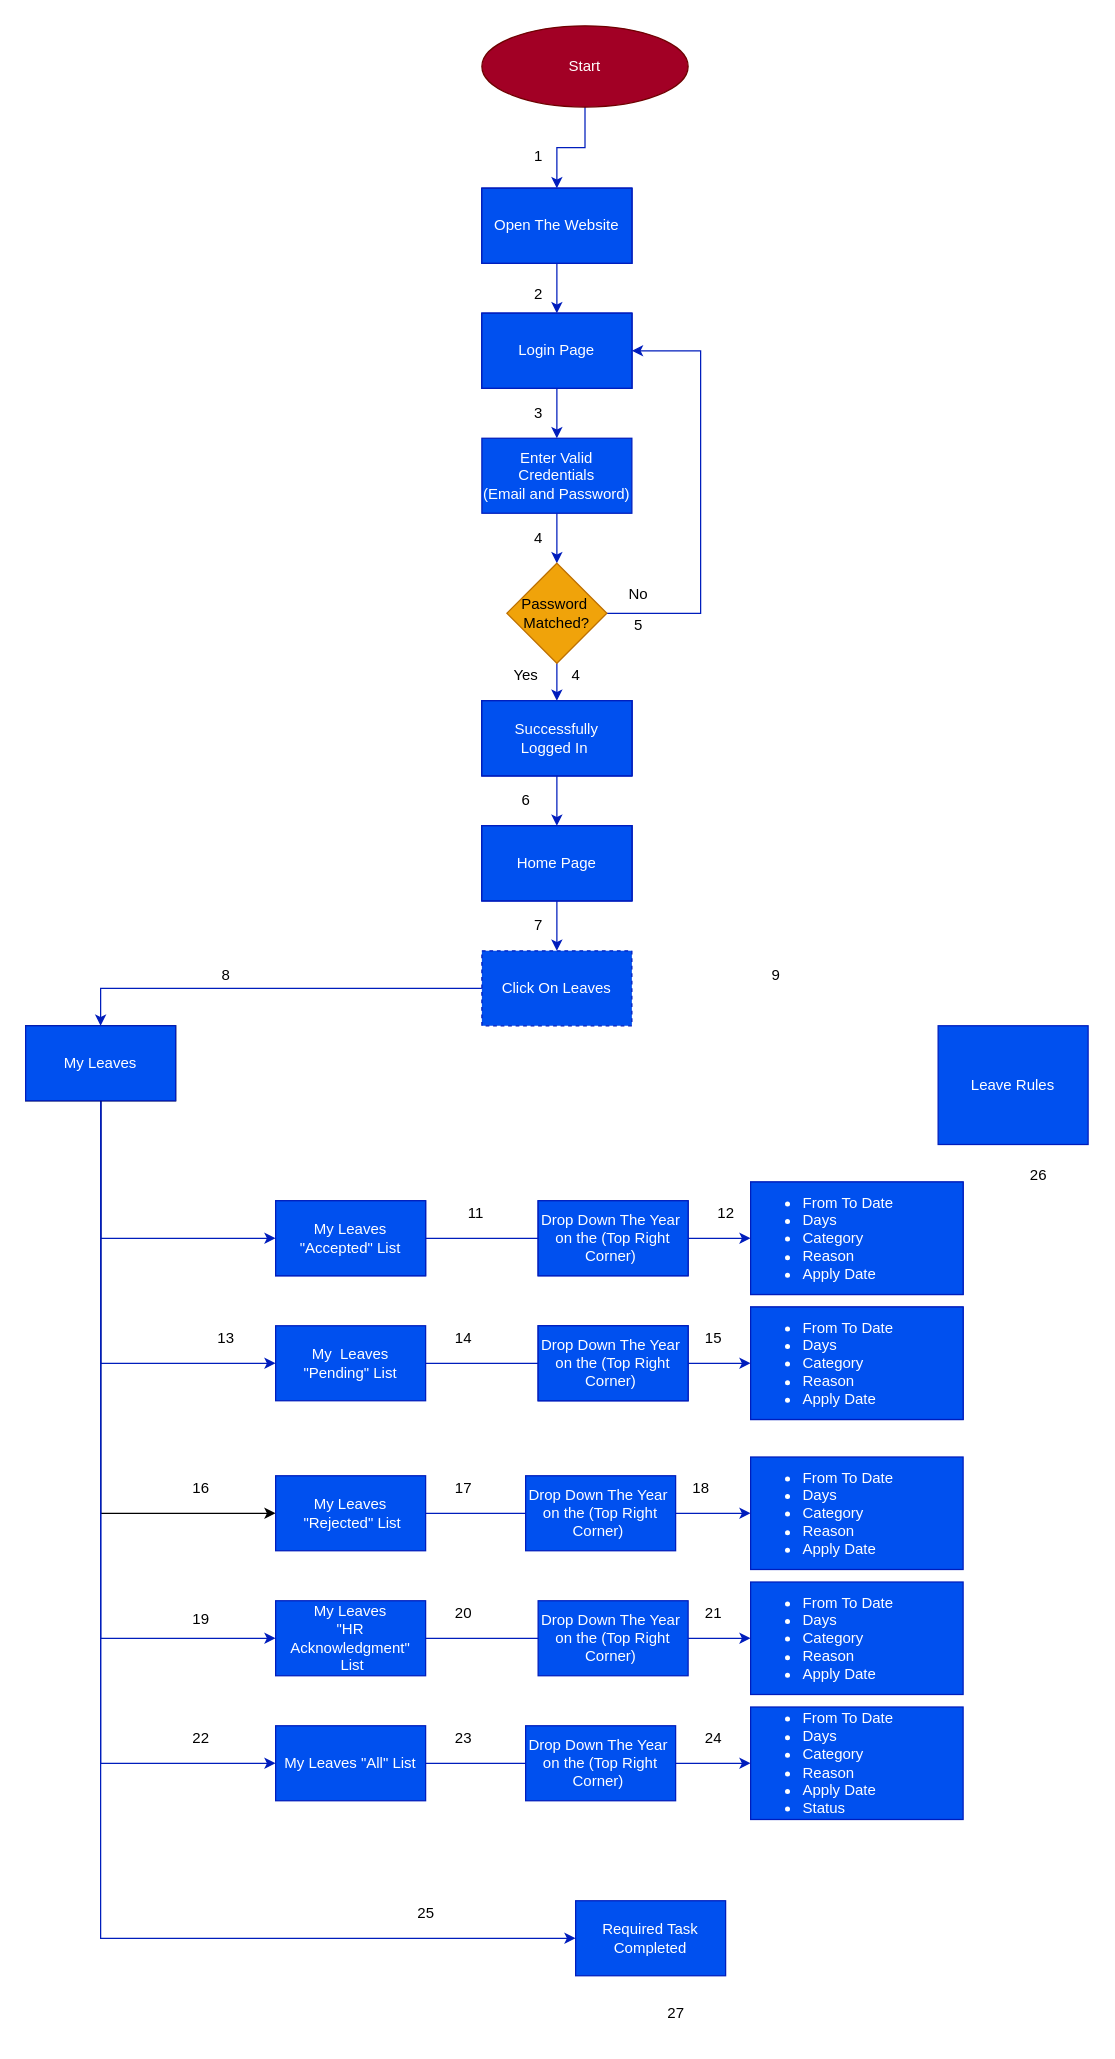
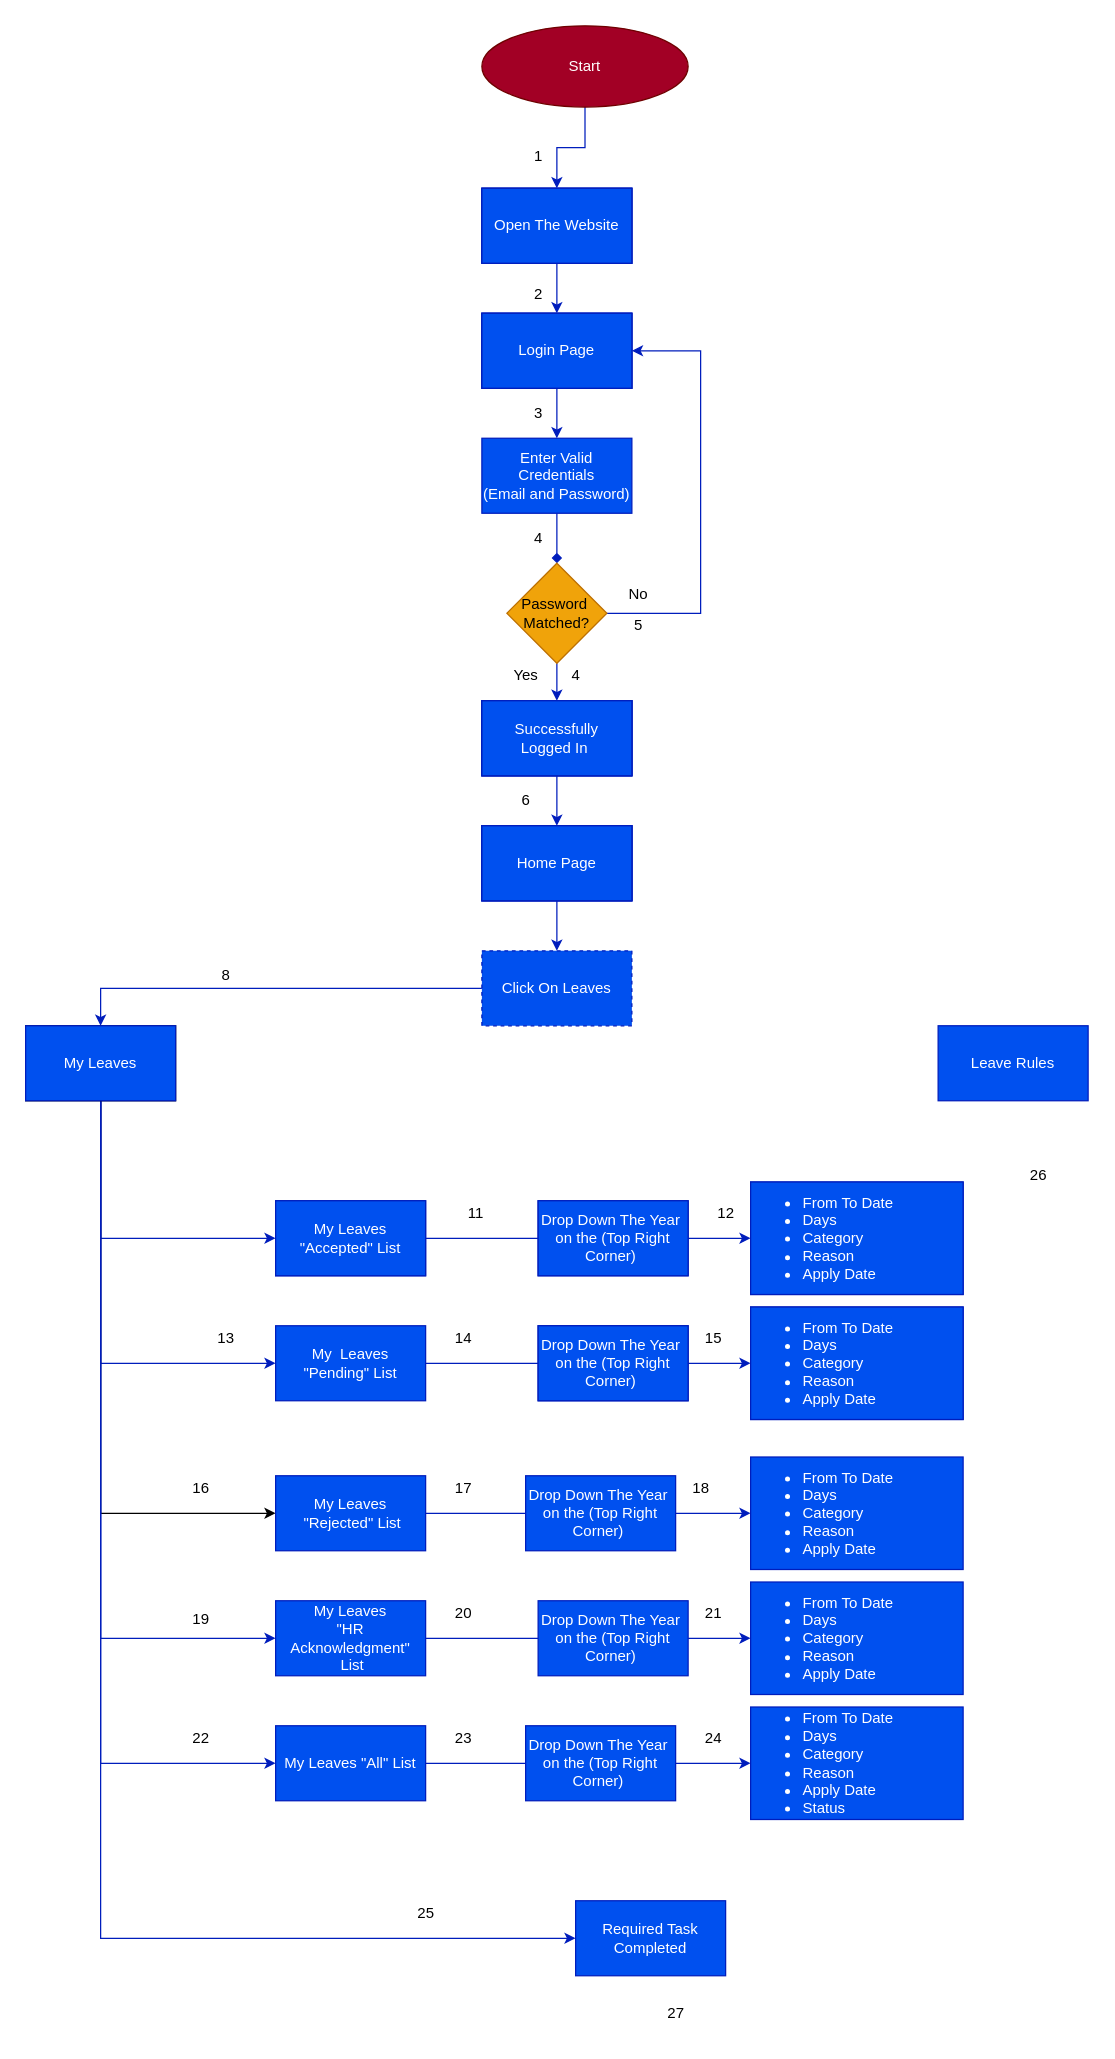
edge "Enter Valid Credentials (Email and Password)" -> "Password Matched?": arrowhead classic -> diamond
node "7": removed
node "9": removed
node "Leave Rules": size 150x119 -> 150x75
